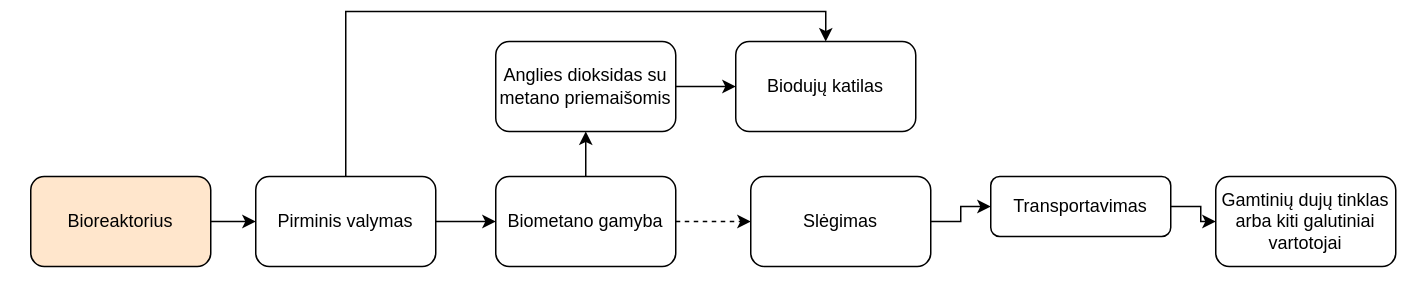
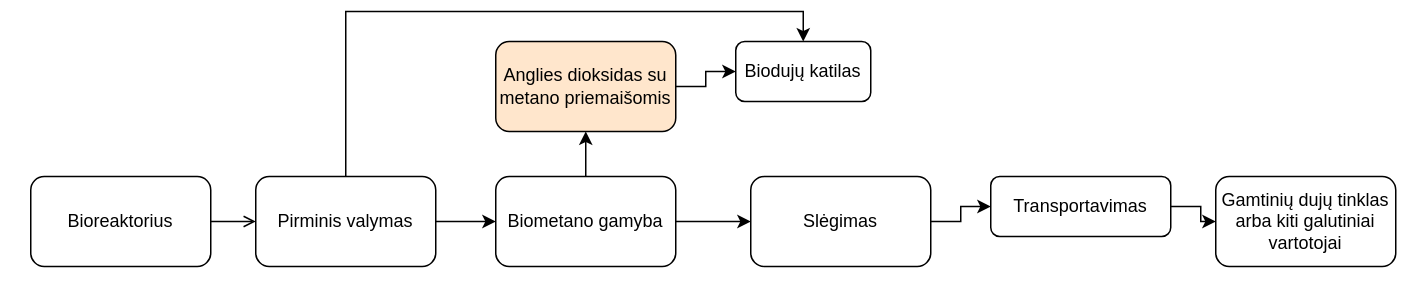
node "Anglies dioksidas su metano priemaišomis": fillcolor #ffffff -> #ffe6cc
node "Biodujų katilas": size 180x90 -> 135x60
node "Bioreaktorius": fillcolor #ffe6cc -> #ffffff
edge "Bioreaktorius" -> "Pirminis valymas": arrowhead classic -> open
edge "Biometano gamyba" -> "Slėgimas": style dashed -> solid
